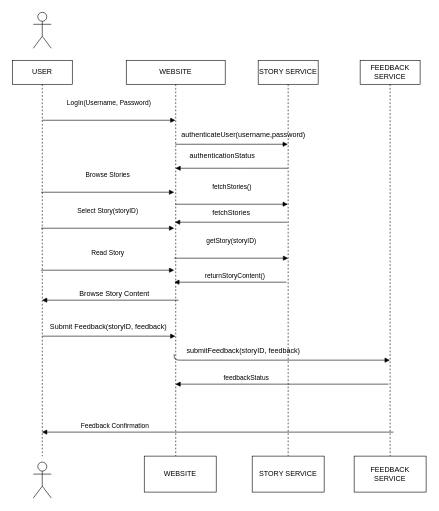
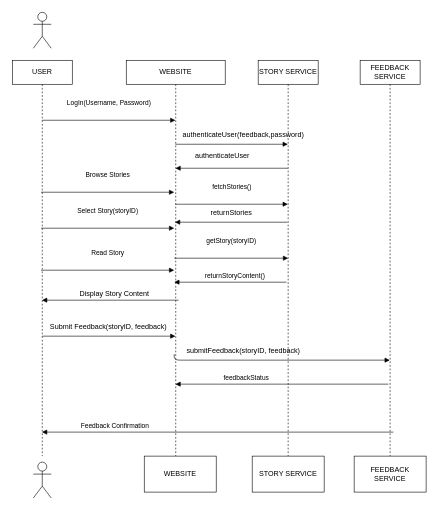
node "authenticateUser(username,password)": label "authenticateUser(username,password)" -> "authenticateUser(feedback,password)"
node "authenticationStatus": label "authenticationStatus" -> "authenticateUser"
node "fetchStories": label "fetchStories" -> "returnStories"
node "Browse Story Content": label "Browse Story Content" -> "Display Story Content"
